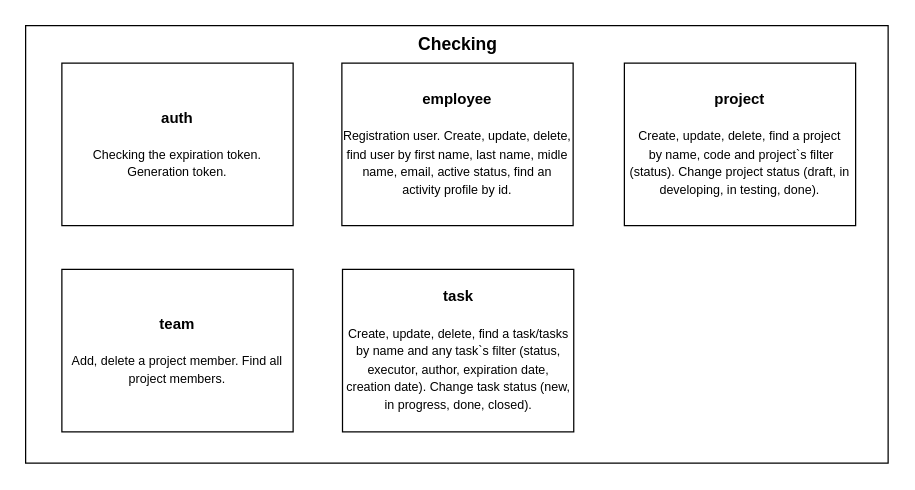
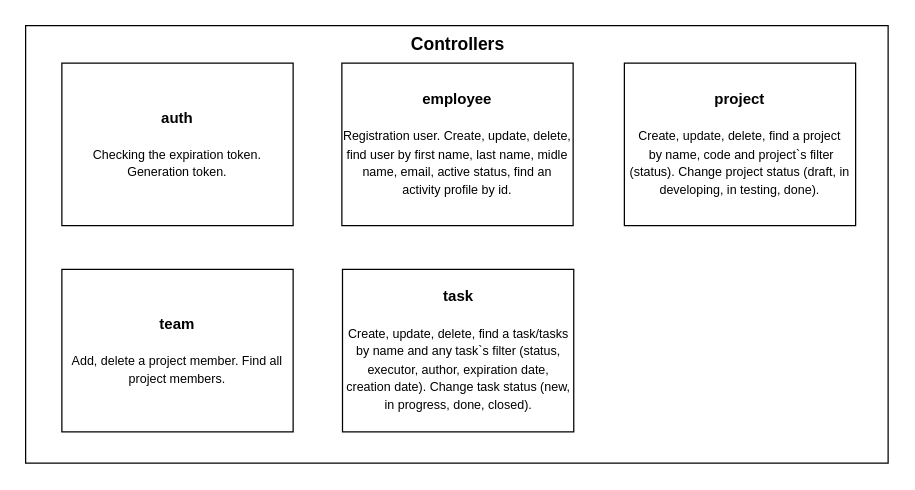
node "Checking": label "Checking" -> "Controllers"
